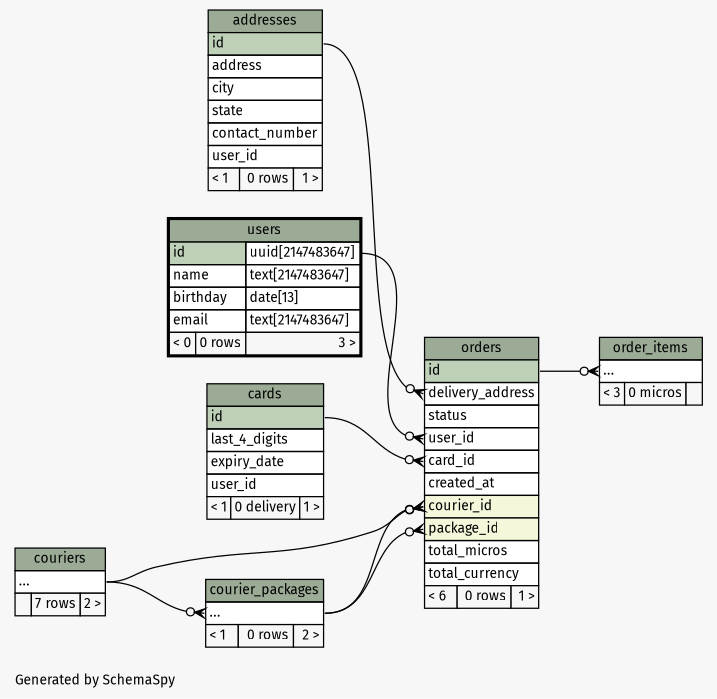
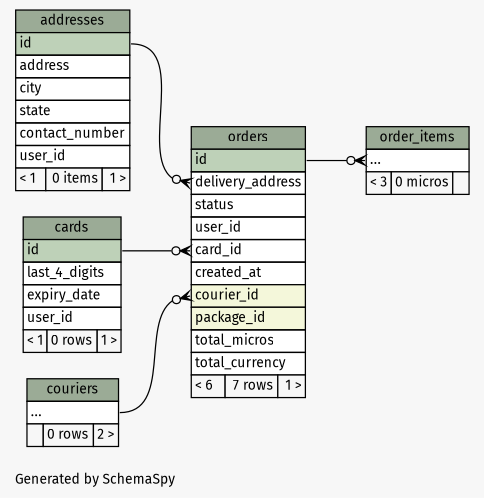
node "addresses": text "0 rows" -> "0 items"
node "users": removed
node "cards": text "0 delivery" -> "0 rows"
node "orders": text "0 rows" -> "7 rows"
node "couriers": text "7 rows" -> "0 rows"
node "courier_packages": removed
